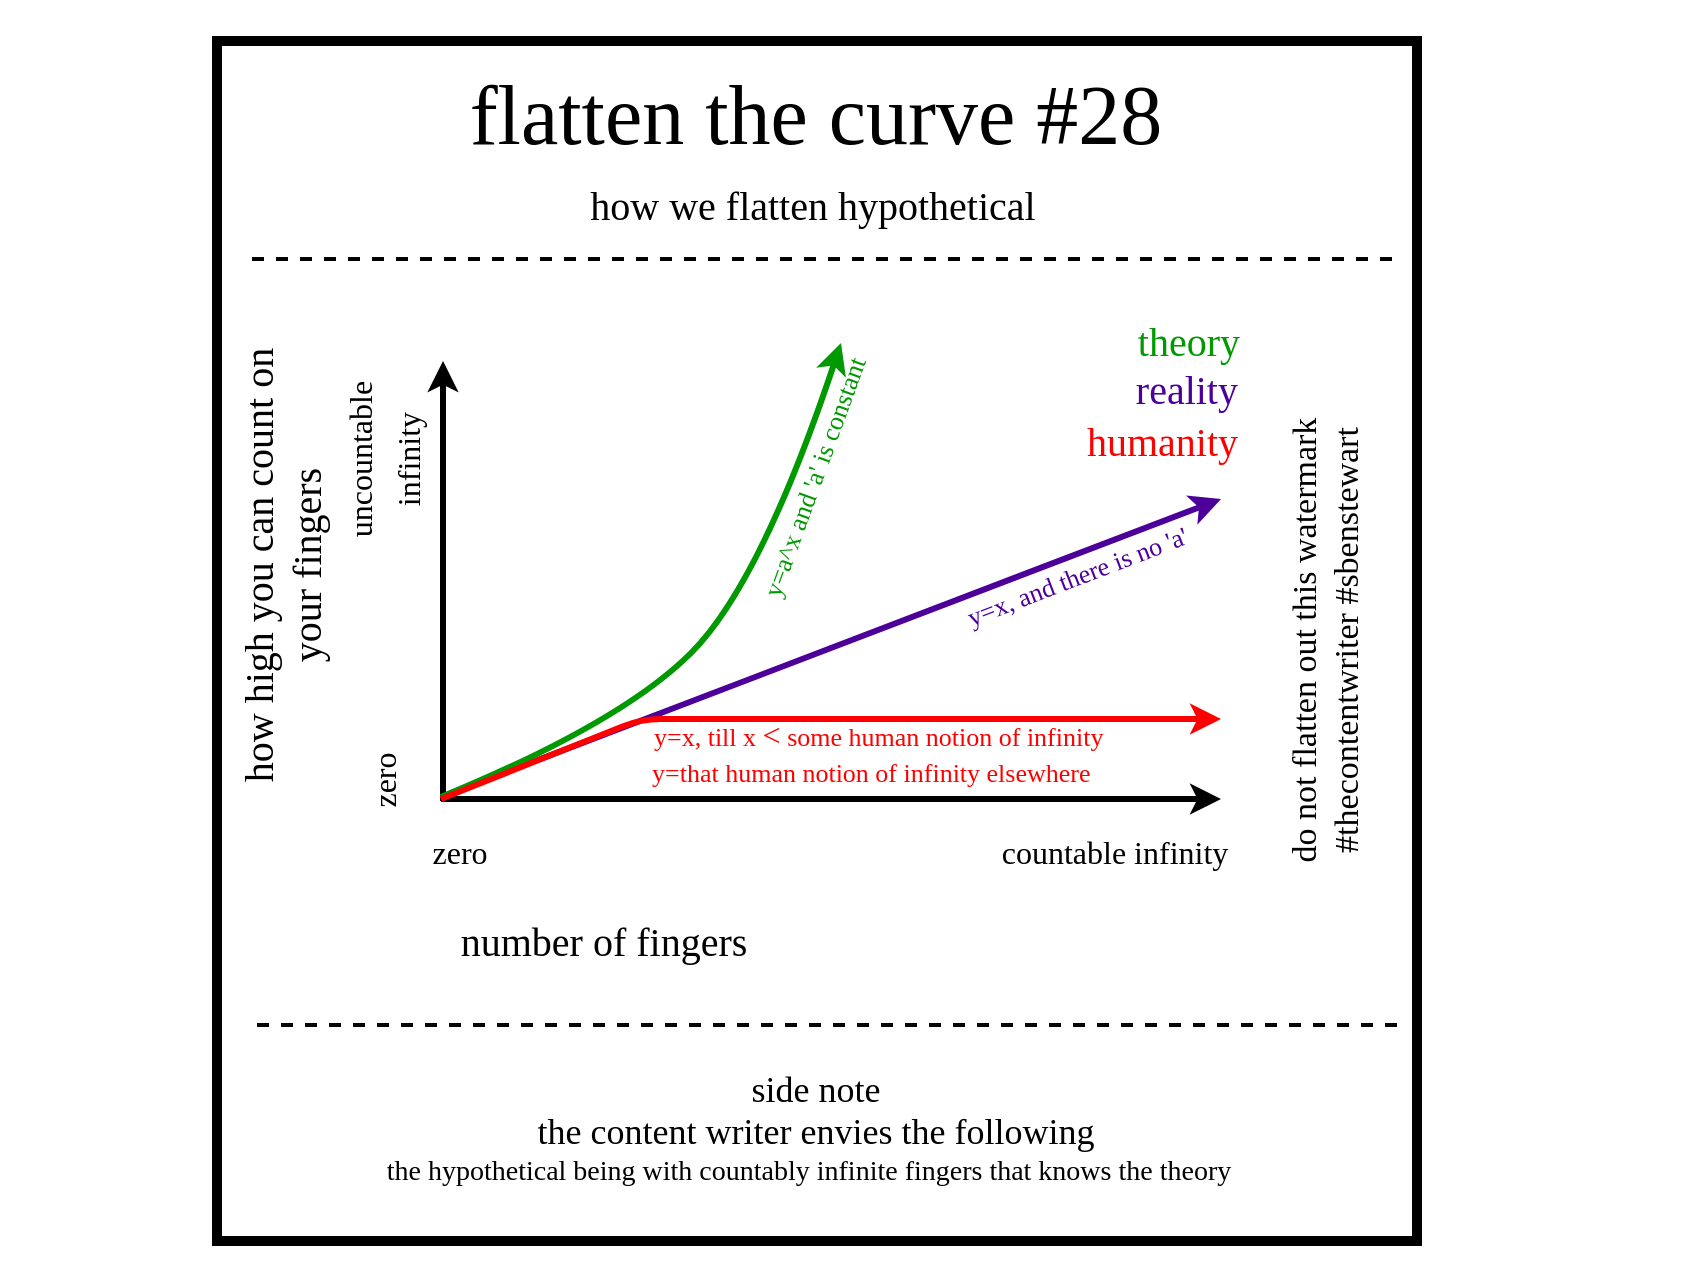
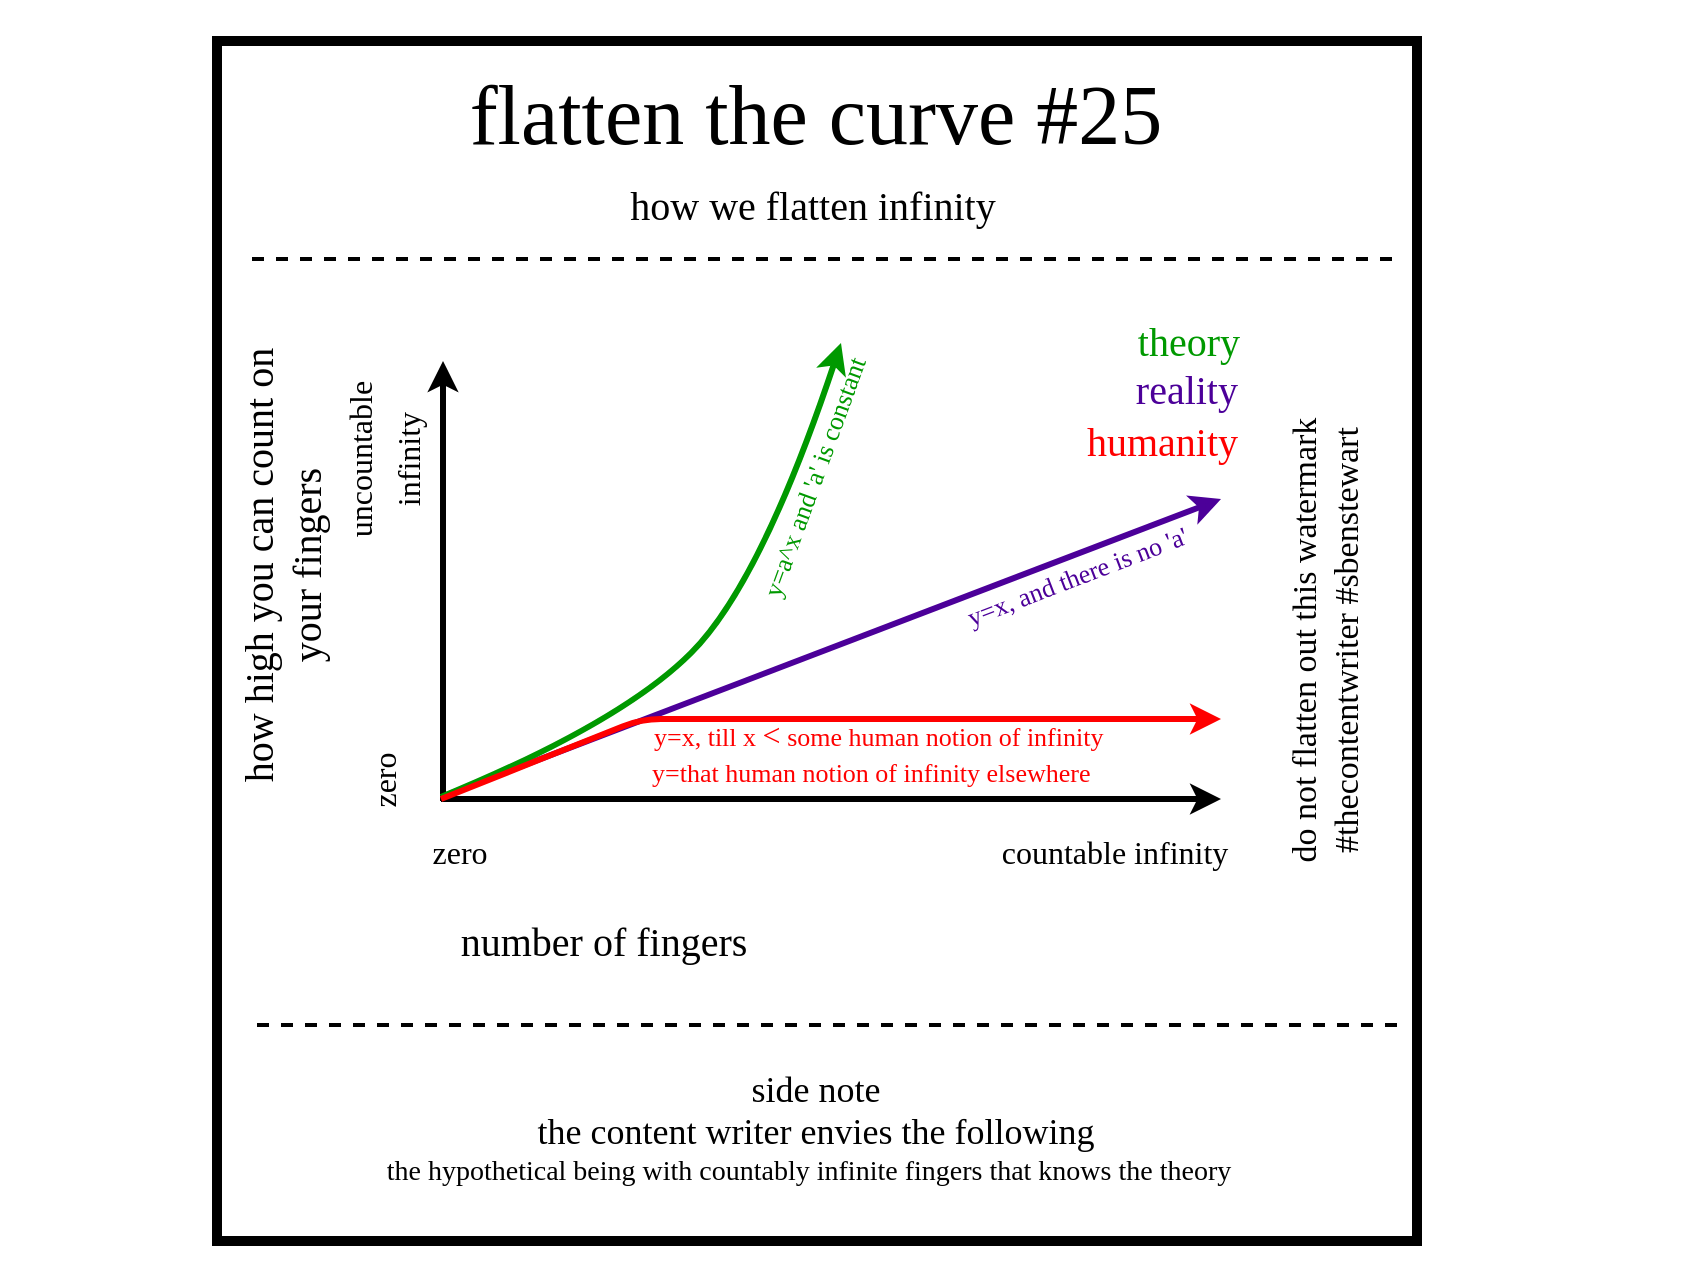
node "flatten the curve #28": label "flatten the curve #28" -> "flatten the curve #25"
node "how we flatten hypothetical": label "how we flatten hypothetical" -> "how we flatten infinity"
